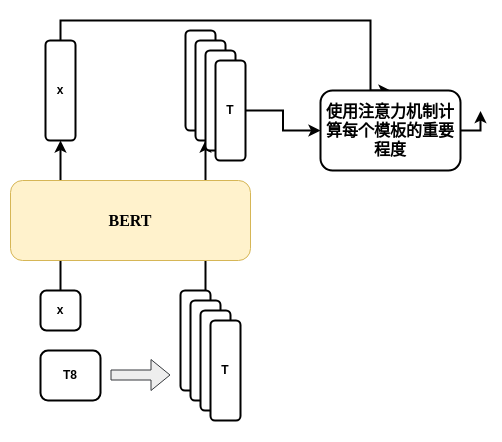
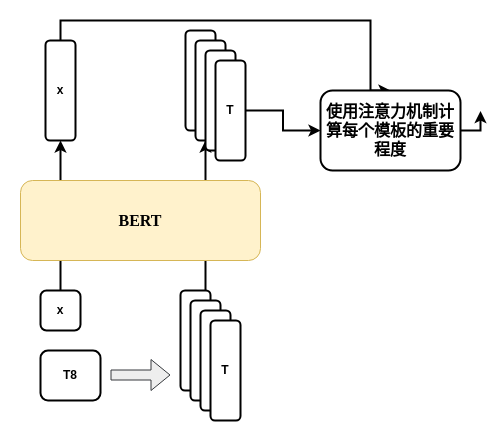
node "BERT": moved (131, 221) -> (141, 221)
